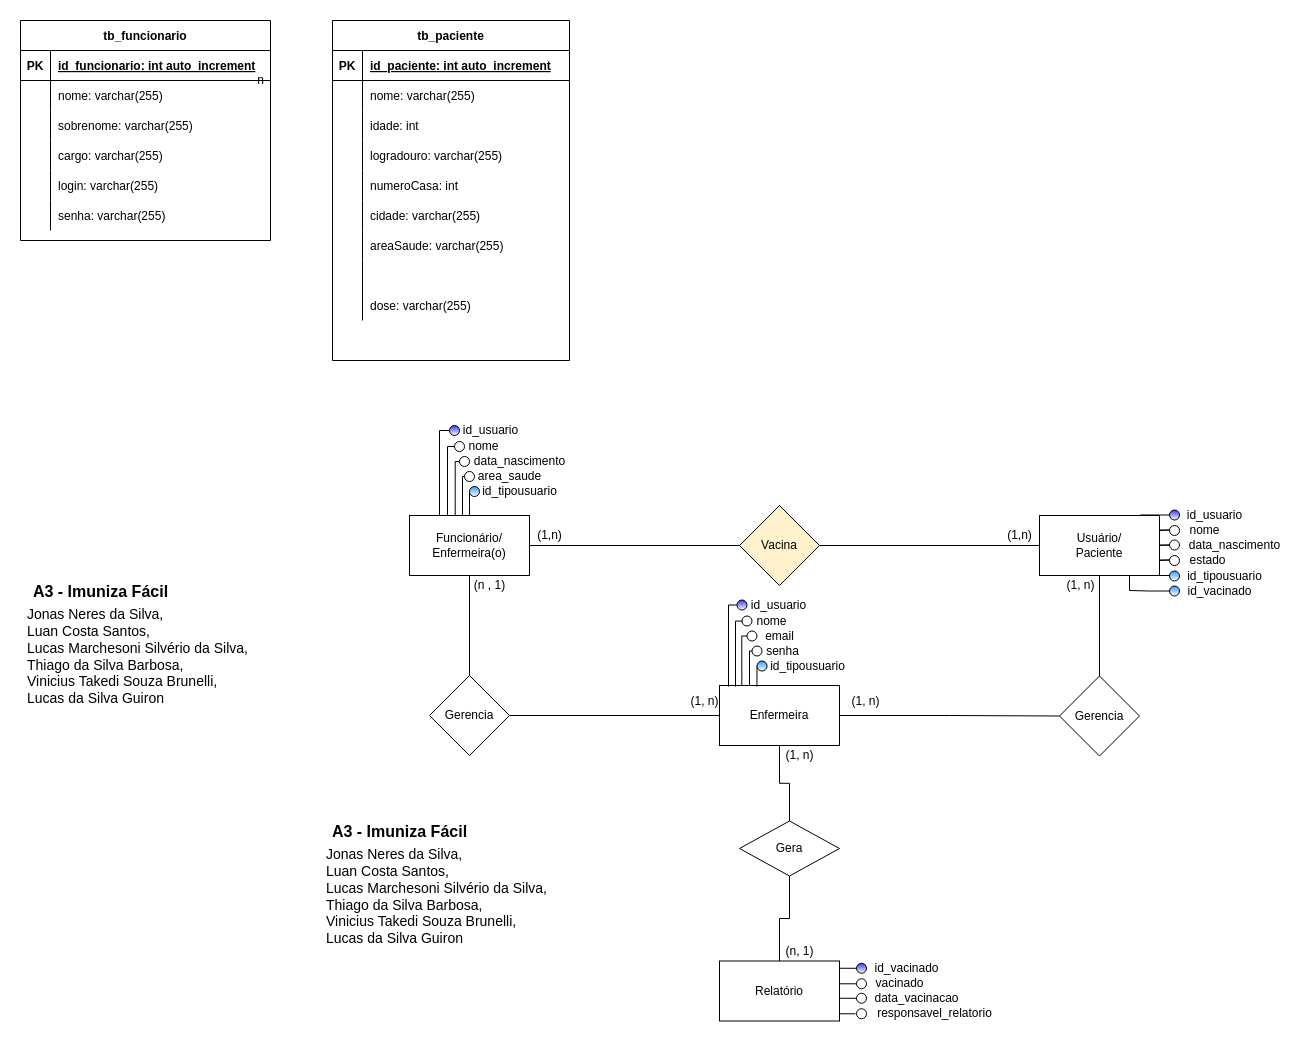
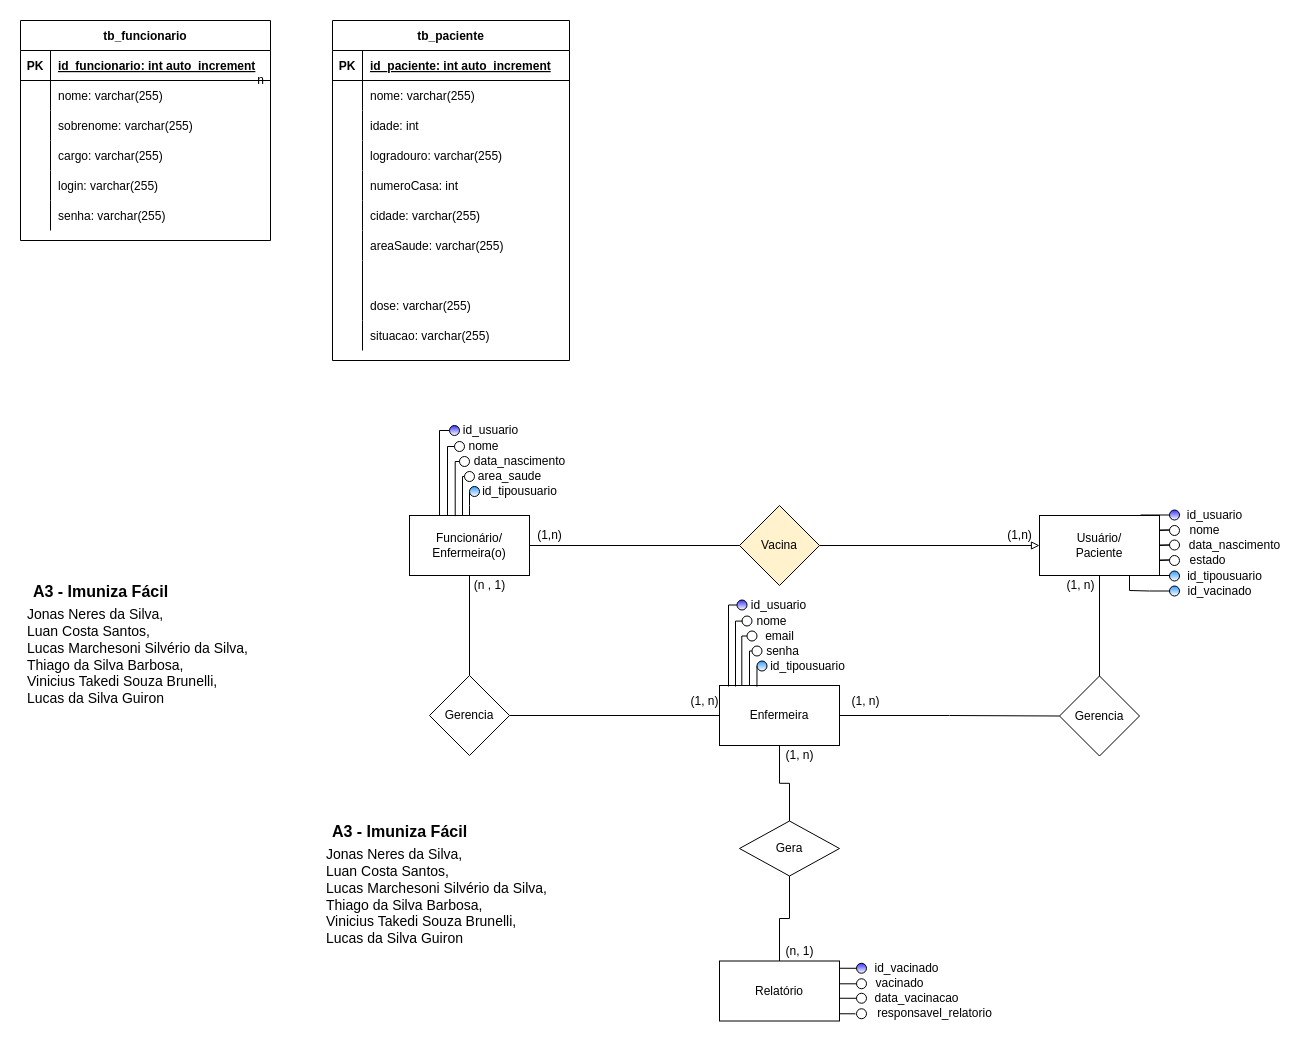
node "situacao: varchar(255)": added
edge "Vacina" -- "Usuário/ Paciente": arrowhead none -> block
